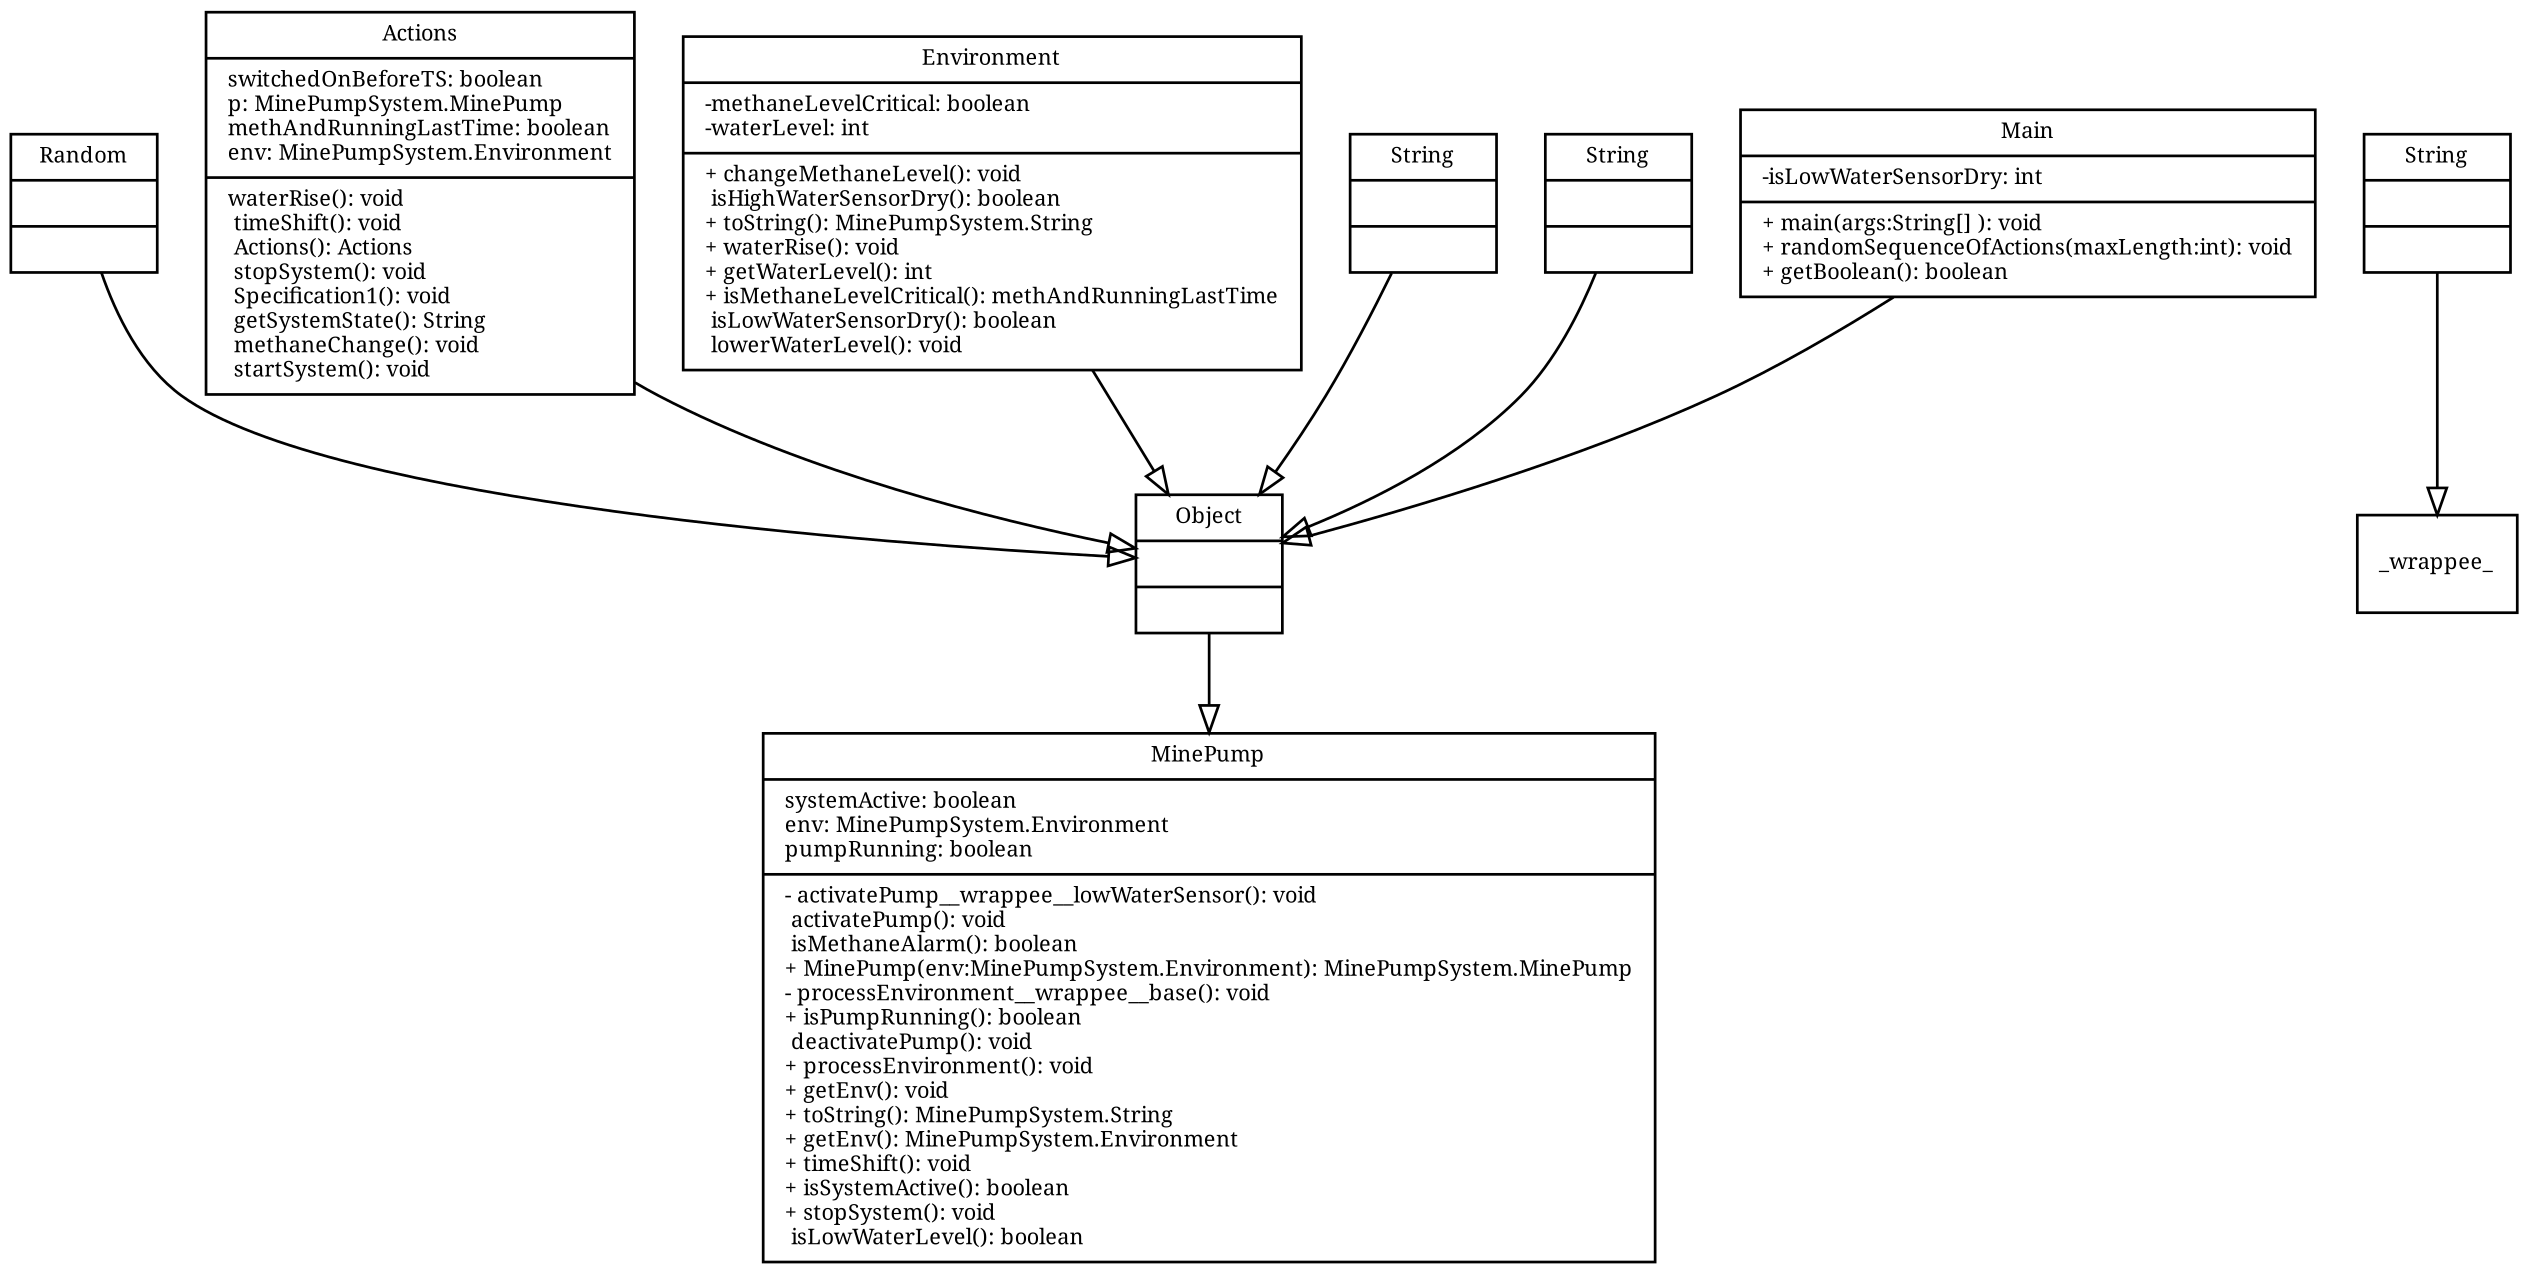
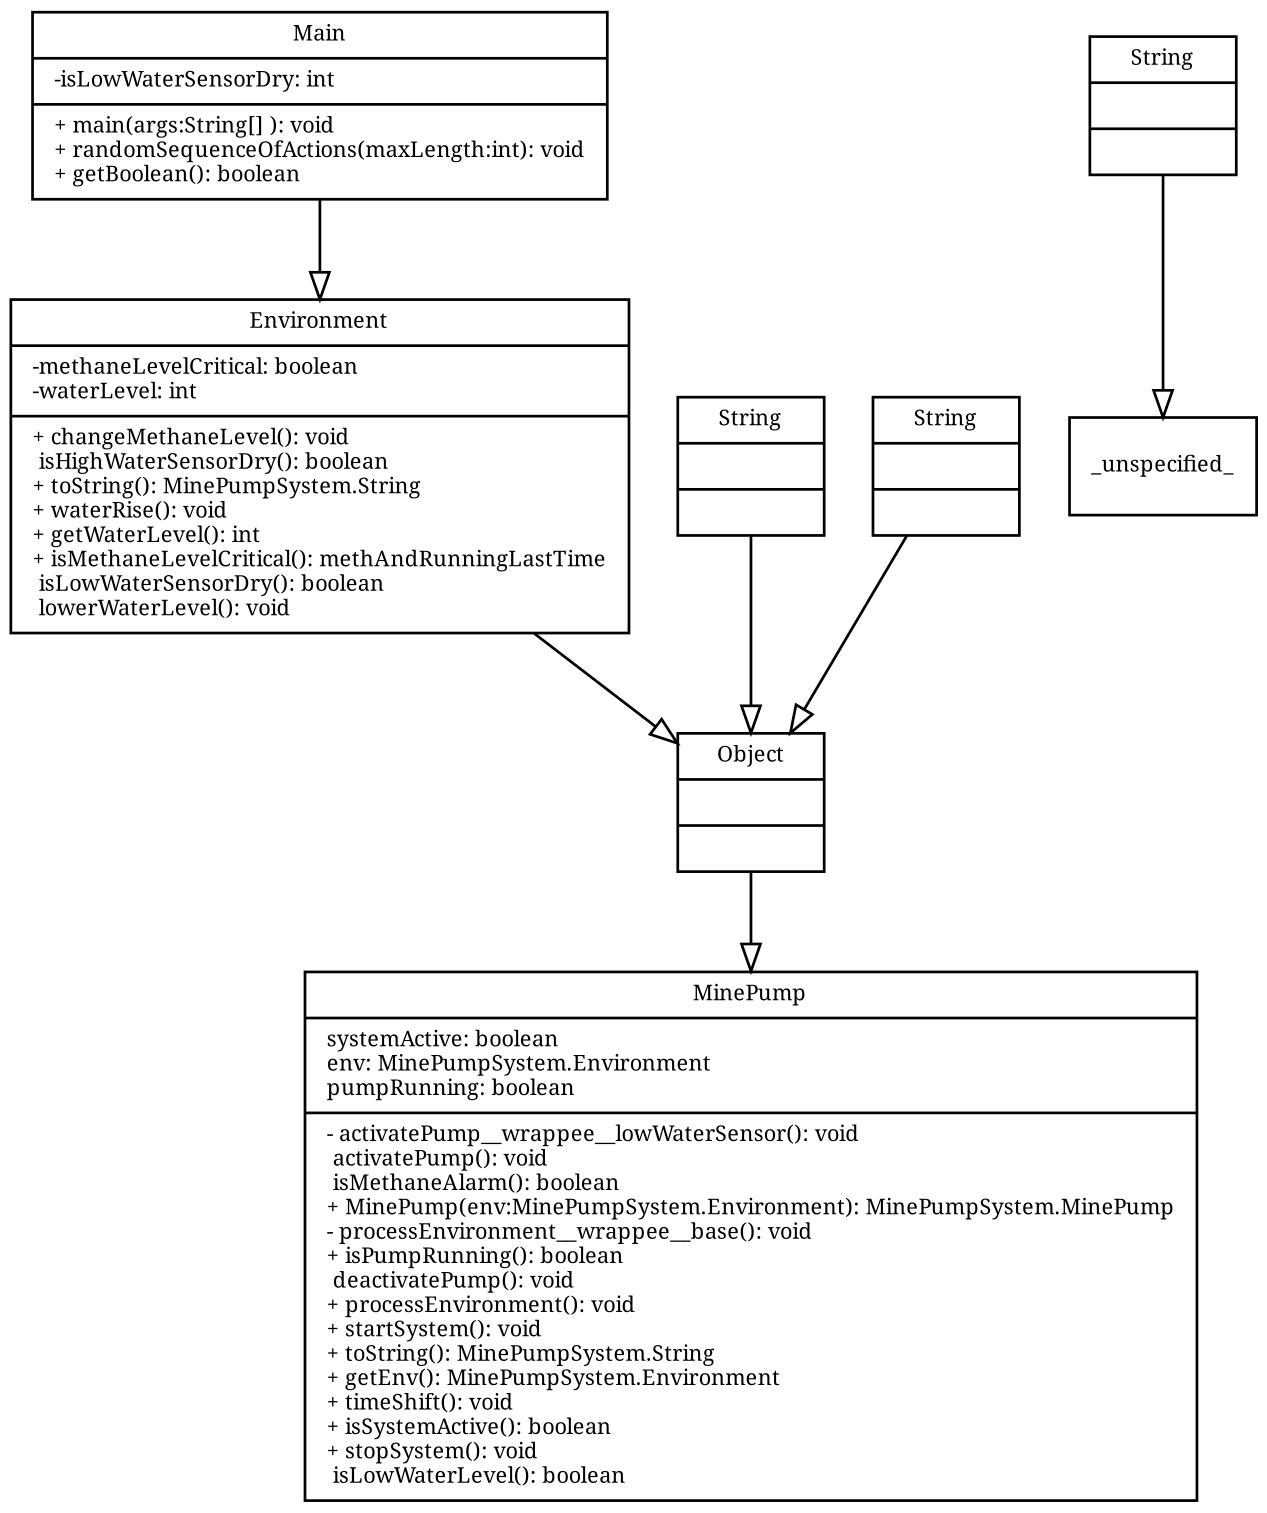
node "Random": removed
node "Actions": removed
edge "Main" -> "Object": now "Main" -> "Environment"
node "_wrappee_": label "_wrappee_" -> "_unspecified_"
node "MinePump": text "+ getEnv(): void" -> "+ startSystem(): void"
